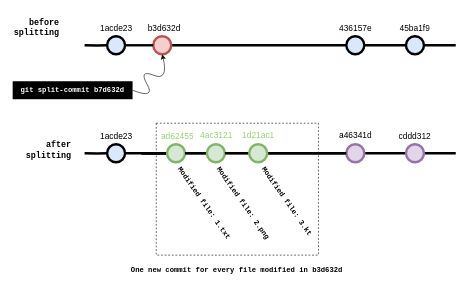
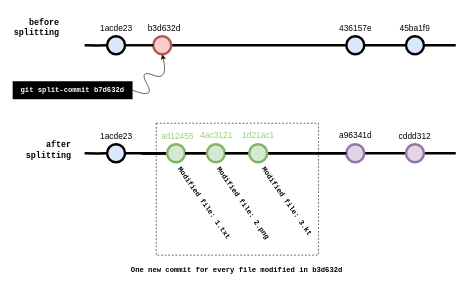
node "ad62455": label "ad62455" -> "ad12455"
node "a46341d": label "a46341d" -> "a96341d"
